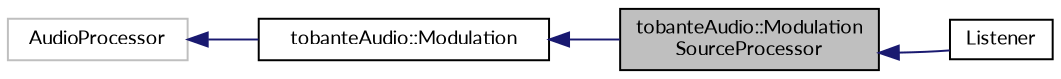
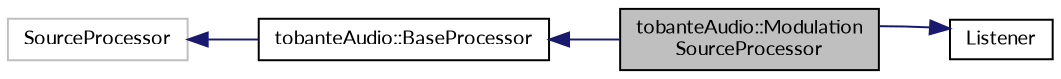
node "AudioProcessor": label "AudioProcessor" -> "SourceProcessor"
node "tobanteAudio::Modulation": label "tobanteAudio::Modulation" -> "tobanteAudio::BaseProcessor"
edge "Listener" -> "tobanteAudio::Modulation SourceProcessor": reversed
